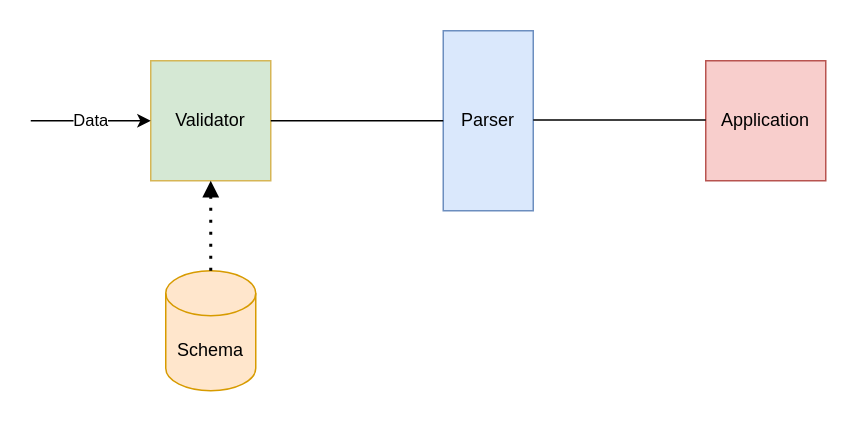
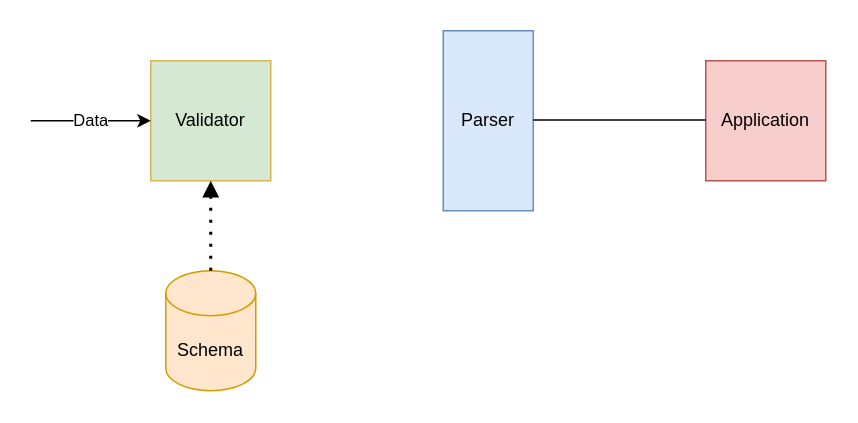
edge "Validator" -- "Parser": removed
